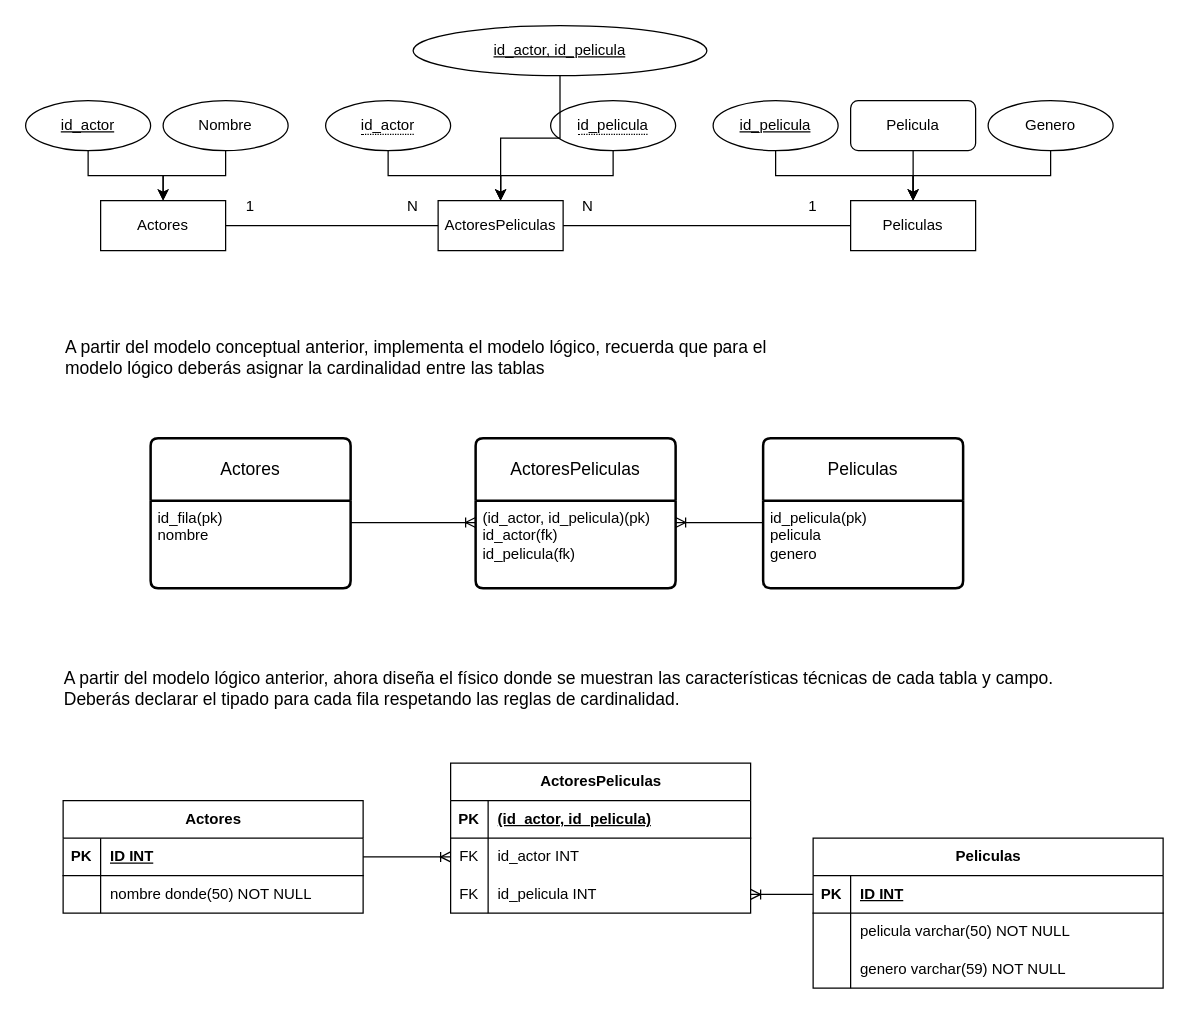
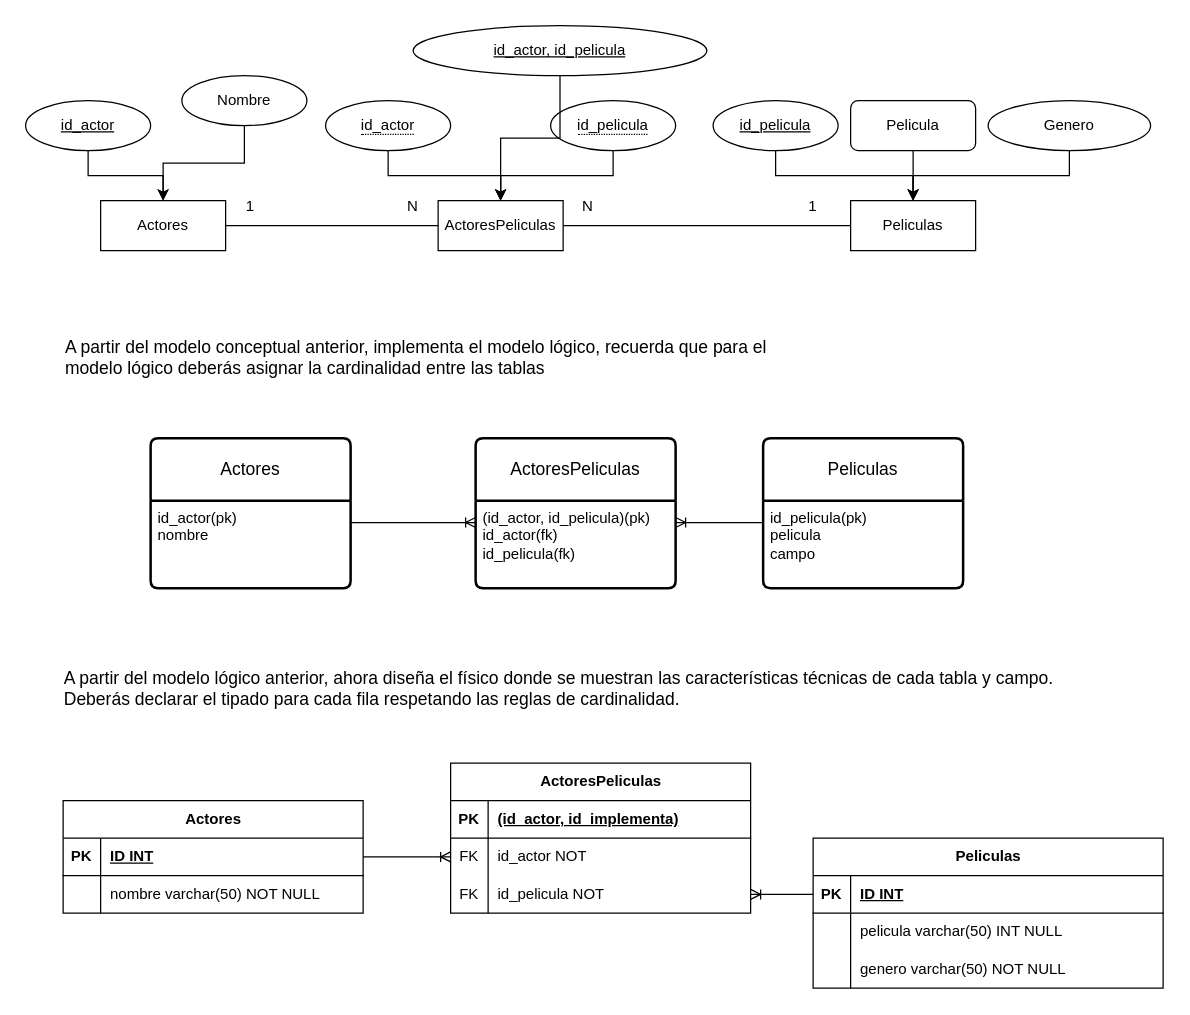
node "Nombre": moved (226, 126) -> (244, 101)
node "Genero": size 125x50 -> 163x50
node "id_fila(pk) nombre": label "id_fila(pk) nombre" -> "id_actor(pk) nombre"
node "id_pelicula(pk) pelicula genero": label "id_pelicula(pk) pelicula genero" -> "id_pelicula(pk) pelicula campo"
node "(id_actor, id_pelicula)": label "(id_actor, id_pelicula)" -> "(id_actor, id_implementa)"
node "id_actor INT": label "id_actor INT" -> "id_actor NOT"
node "nombre donde(50) NOT NULL": label "nombre donde(50) NOT NULL" -> "nombre varchar(50) NOT NULL"
node "id_pelicula INT": label "id_pelicula INT" -> "id_pelicula NOT"
node "pelicula varchar(50) NOT NULL": label "pelicula varchar(50) NOT NULL" -> "pelicula varchar(50) INT NULL"
node "genero varchar(59) NOT NULL": label "genero varchar(59) NOT NULL" -> "genero varchar(50) NOT NULL"
